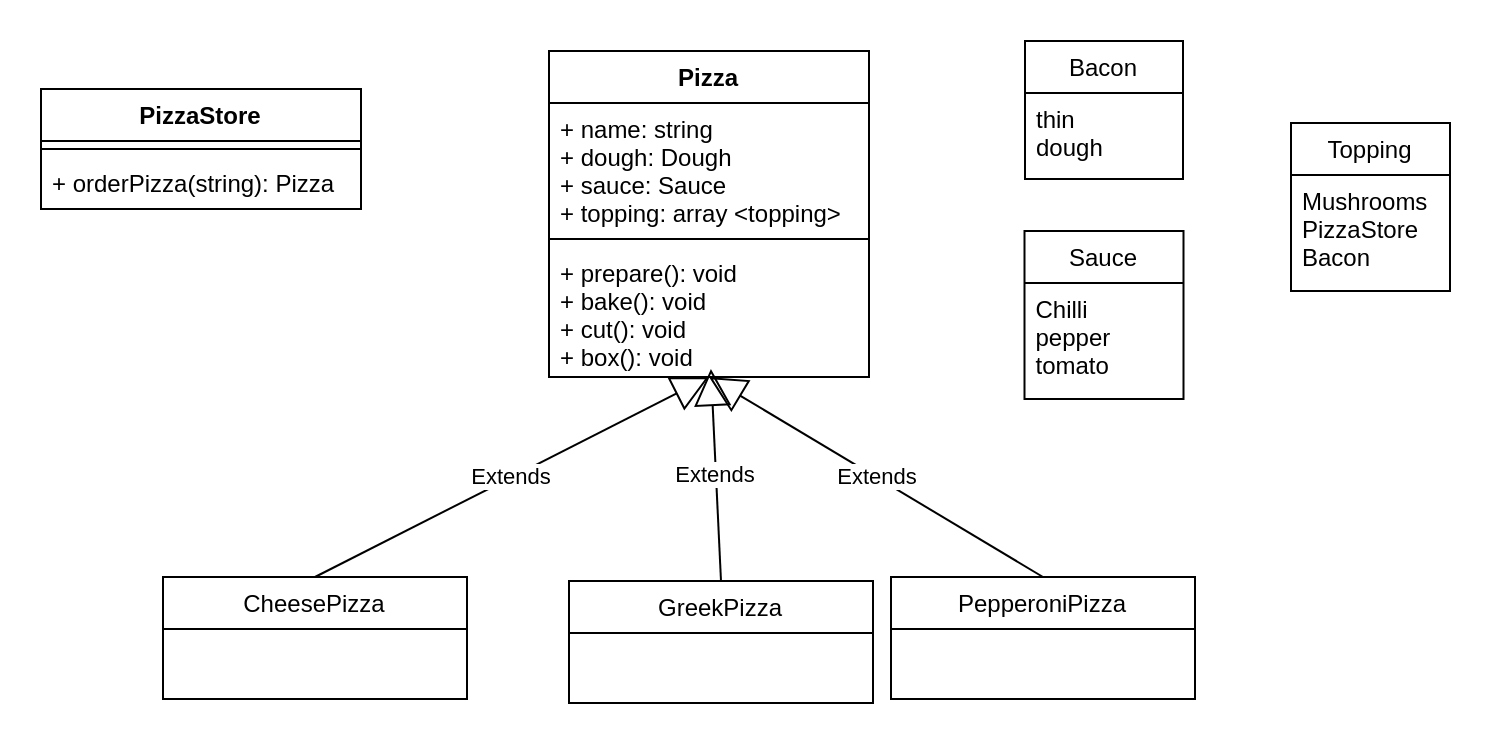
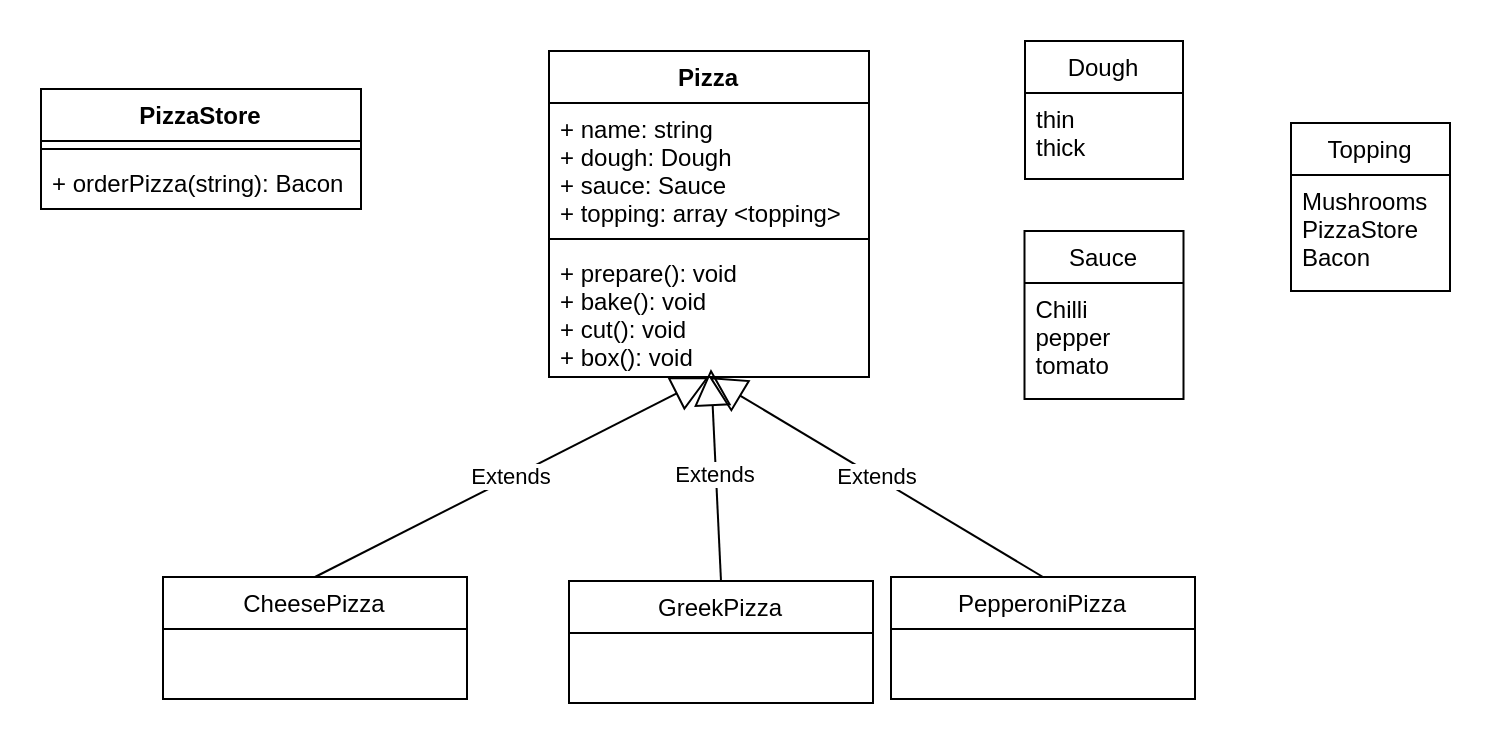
node "Bacon": label "Bacon" -> "Dough"
node "thin dough": label "thin dough" -> "thin thick"
node "+ orderPizza(string): Pizza": label "+ orderPizza(string): Pizza" -> "+ orderPizza(string): Bacon"
